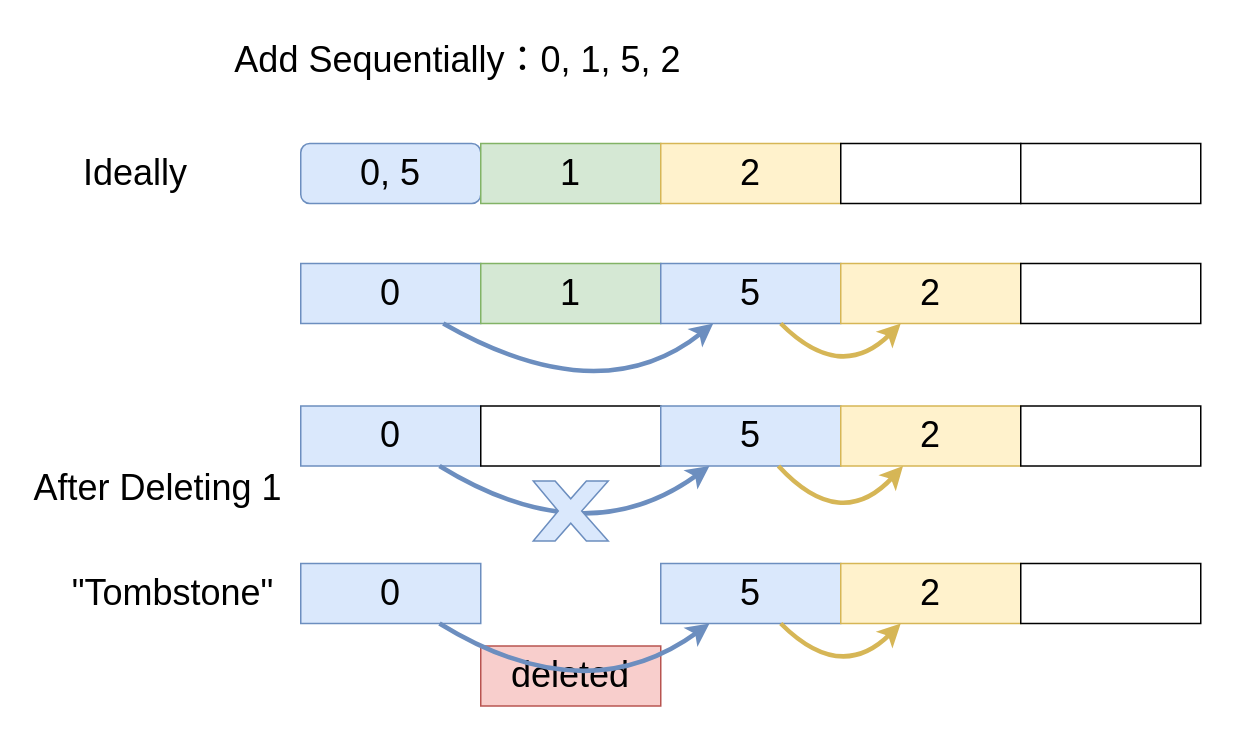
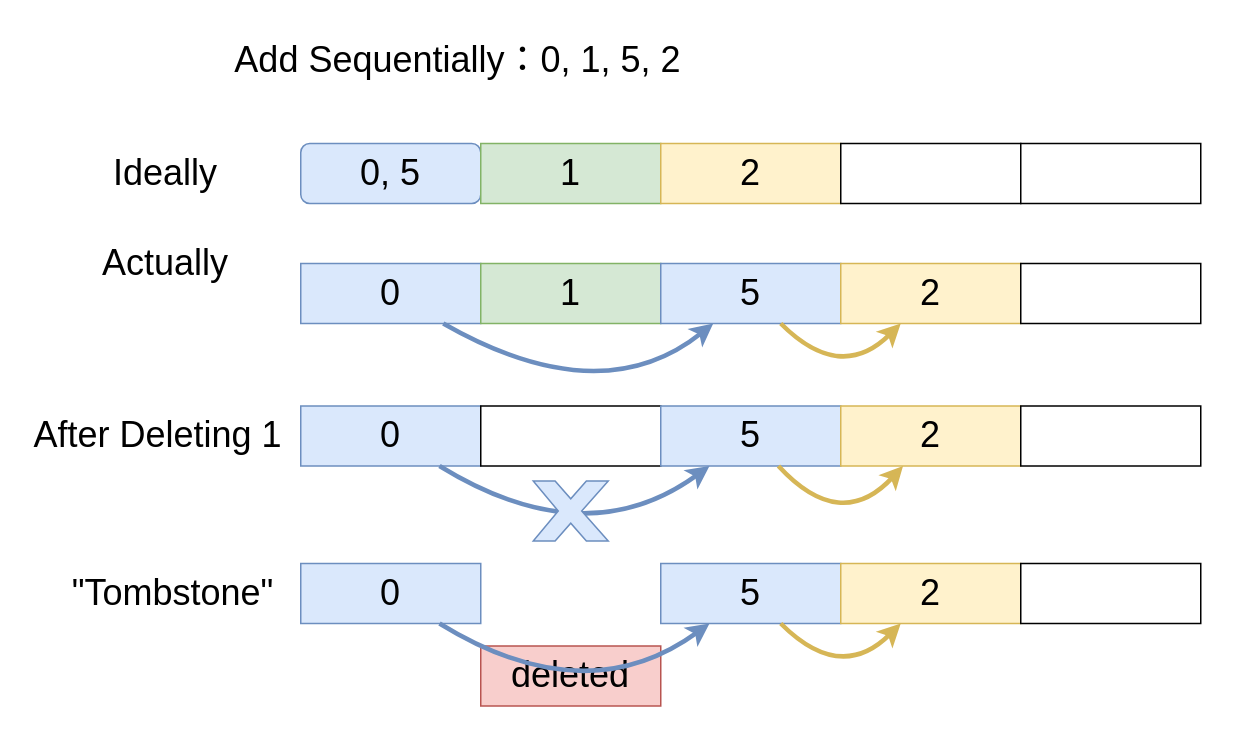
node "Ideally": moved (136, 173) -> (166, 173)
node "Actually": added
node "After Deleting 1": moved (158, 488) -> (158, 436)
